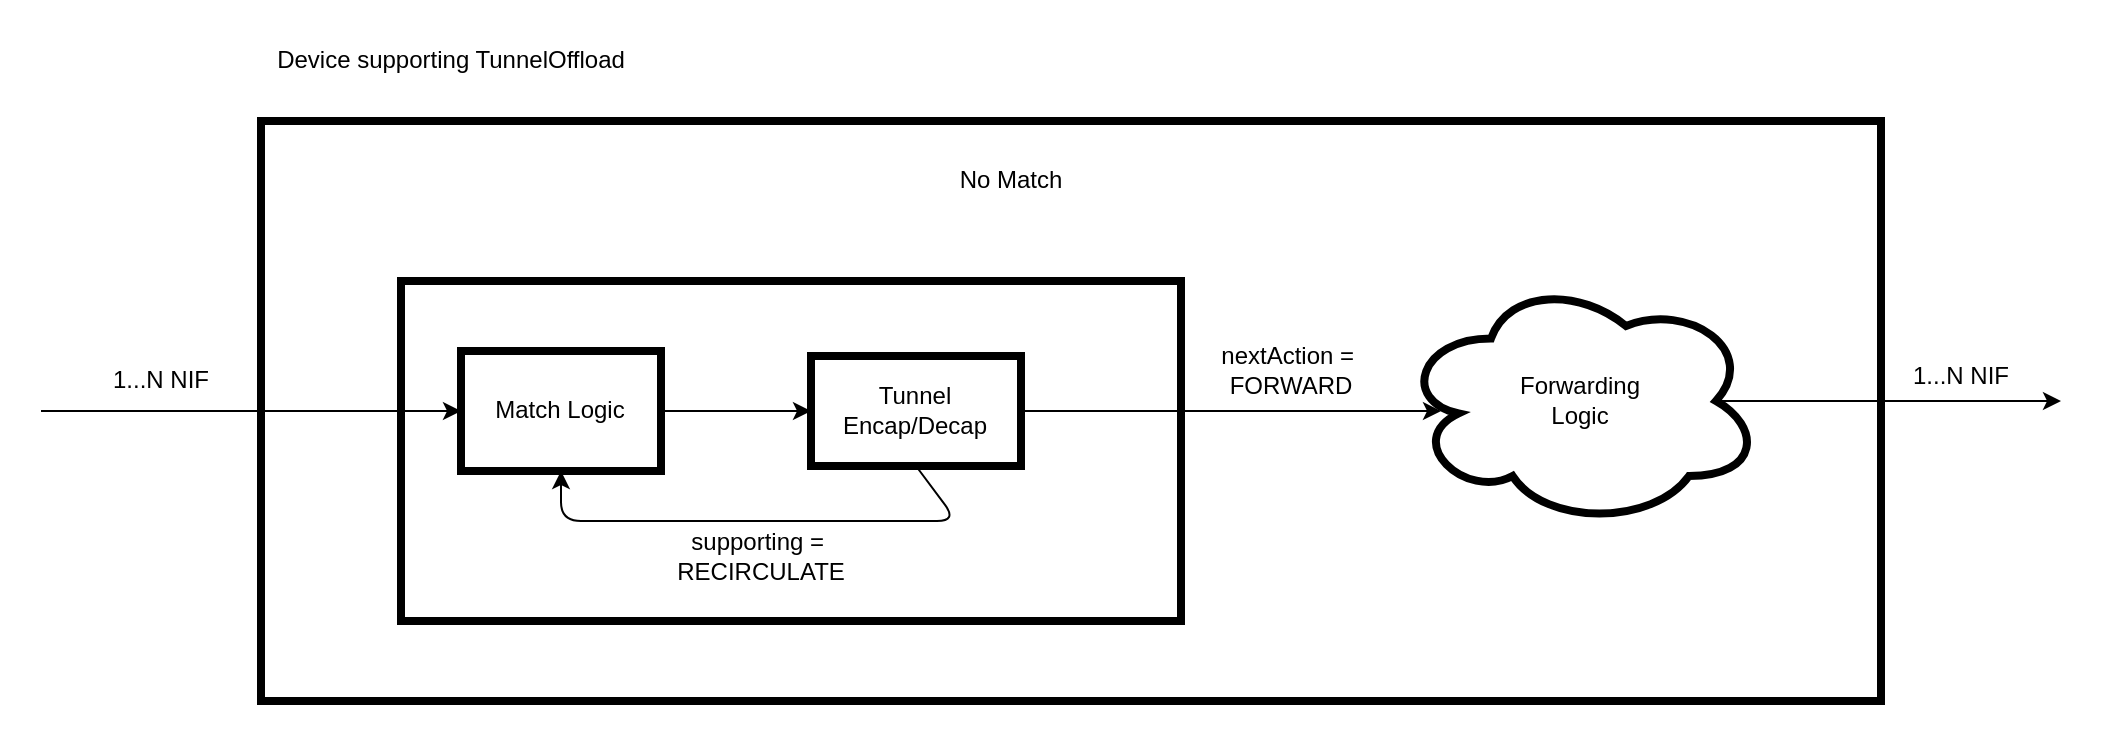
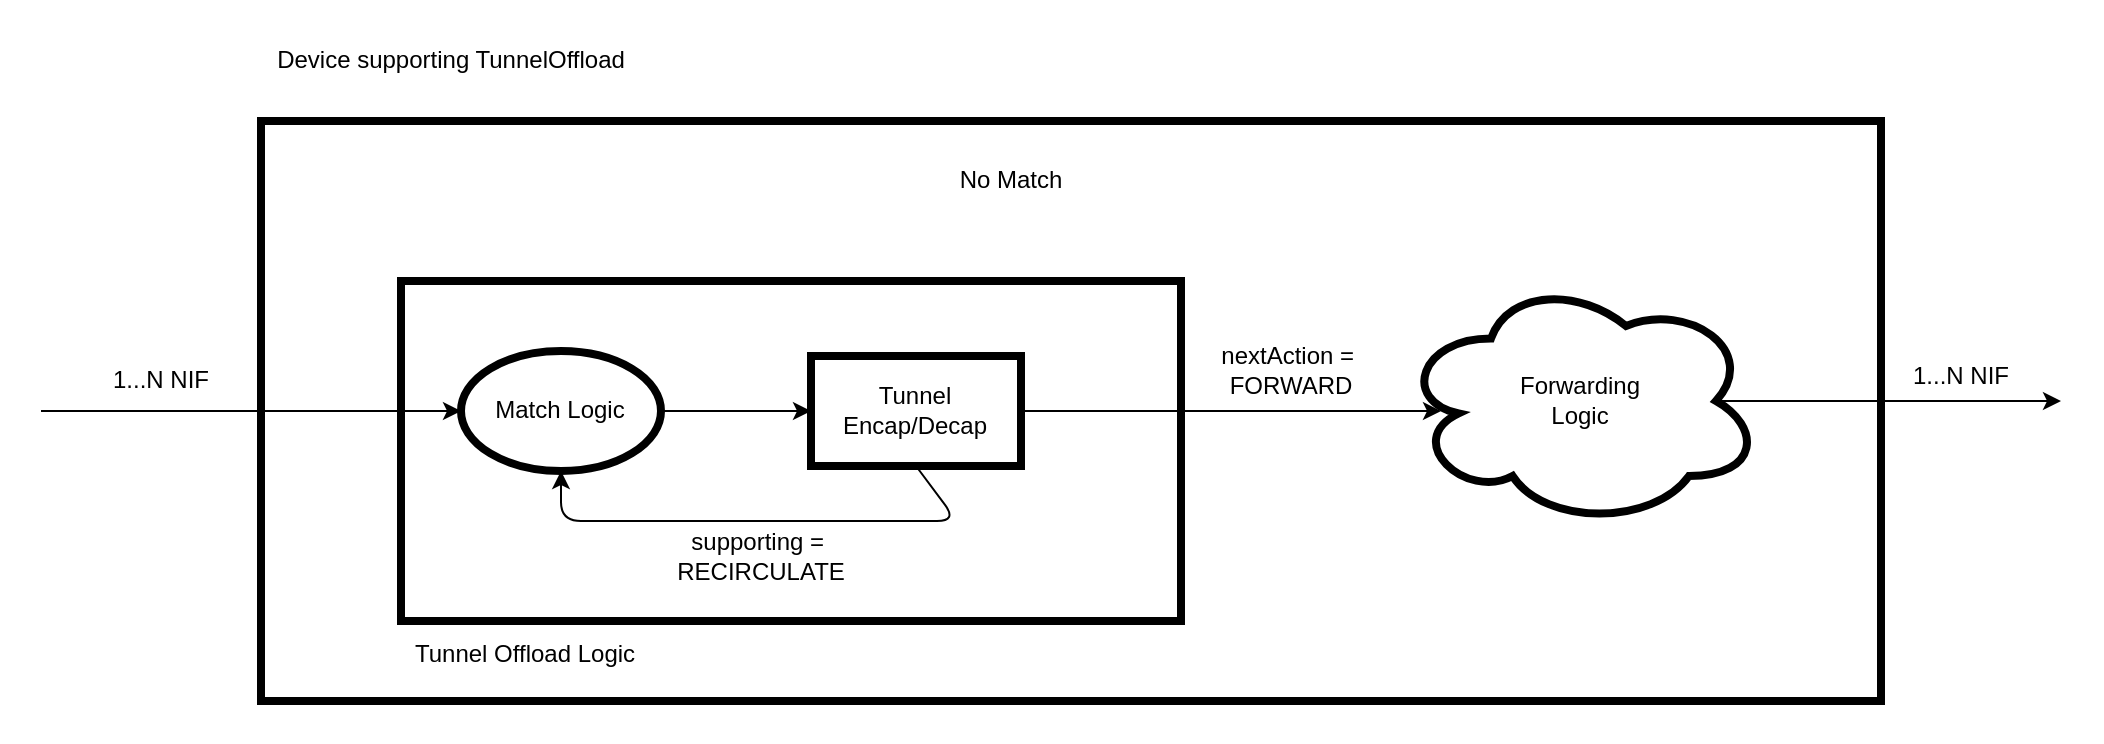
node "Match Logic": shape rectangle -> ellipse
node "Tunnel Offload Logic": added
